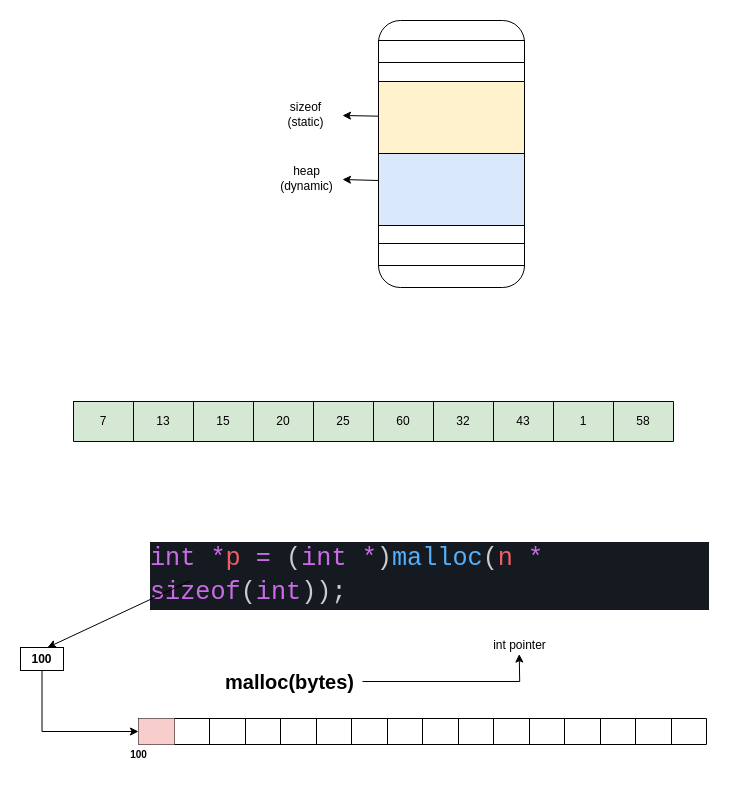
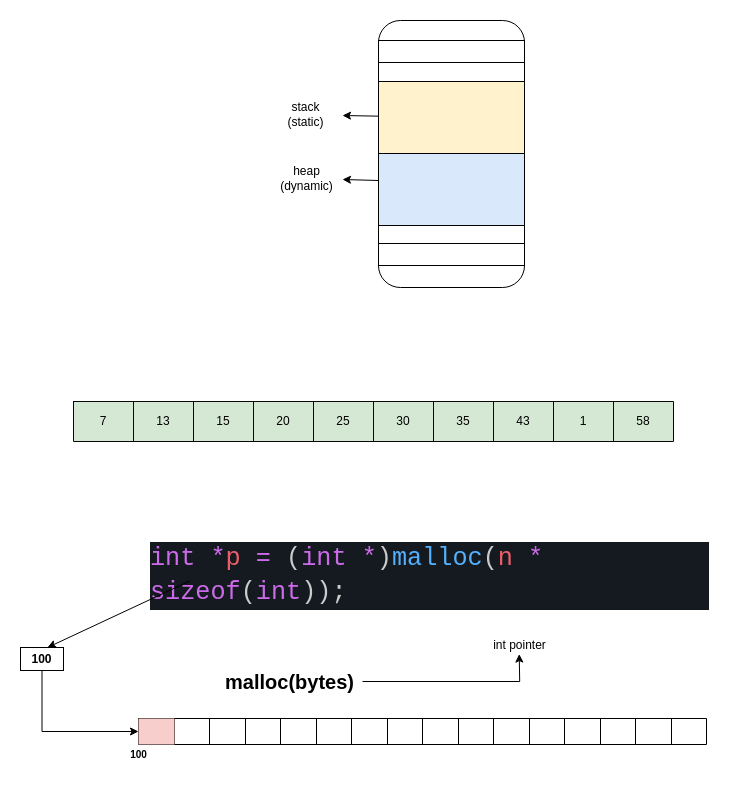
node "sizeof (static)": label "sizeof (static)" -> "stack (static)"
node "60": label "60" -> "30"
node "32": label "32" -> "35"
